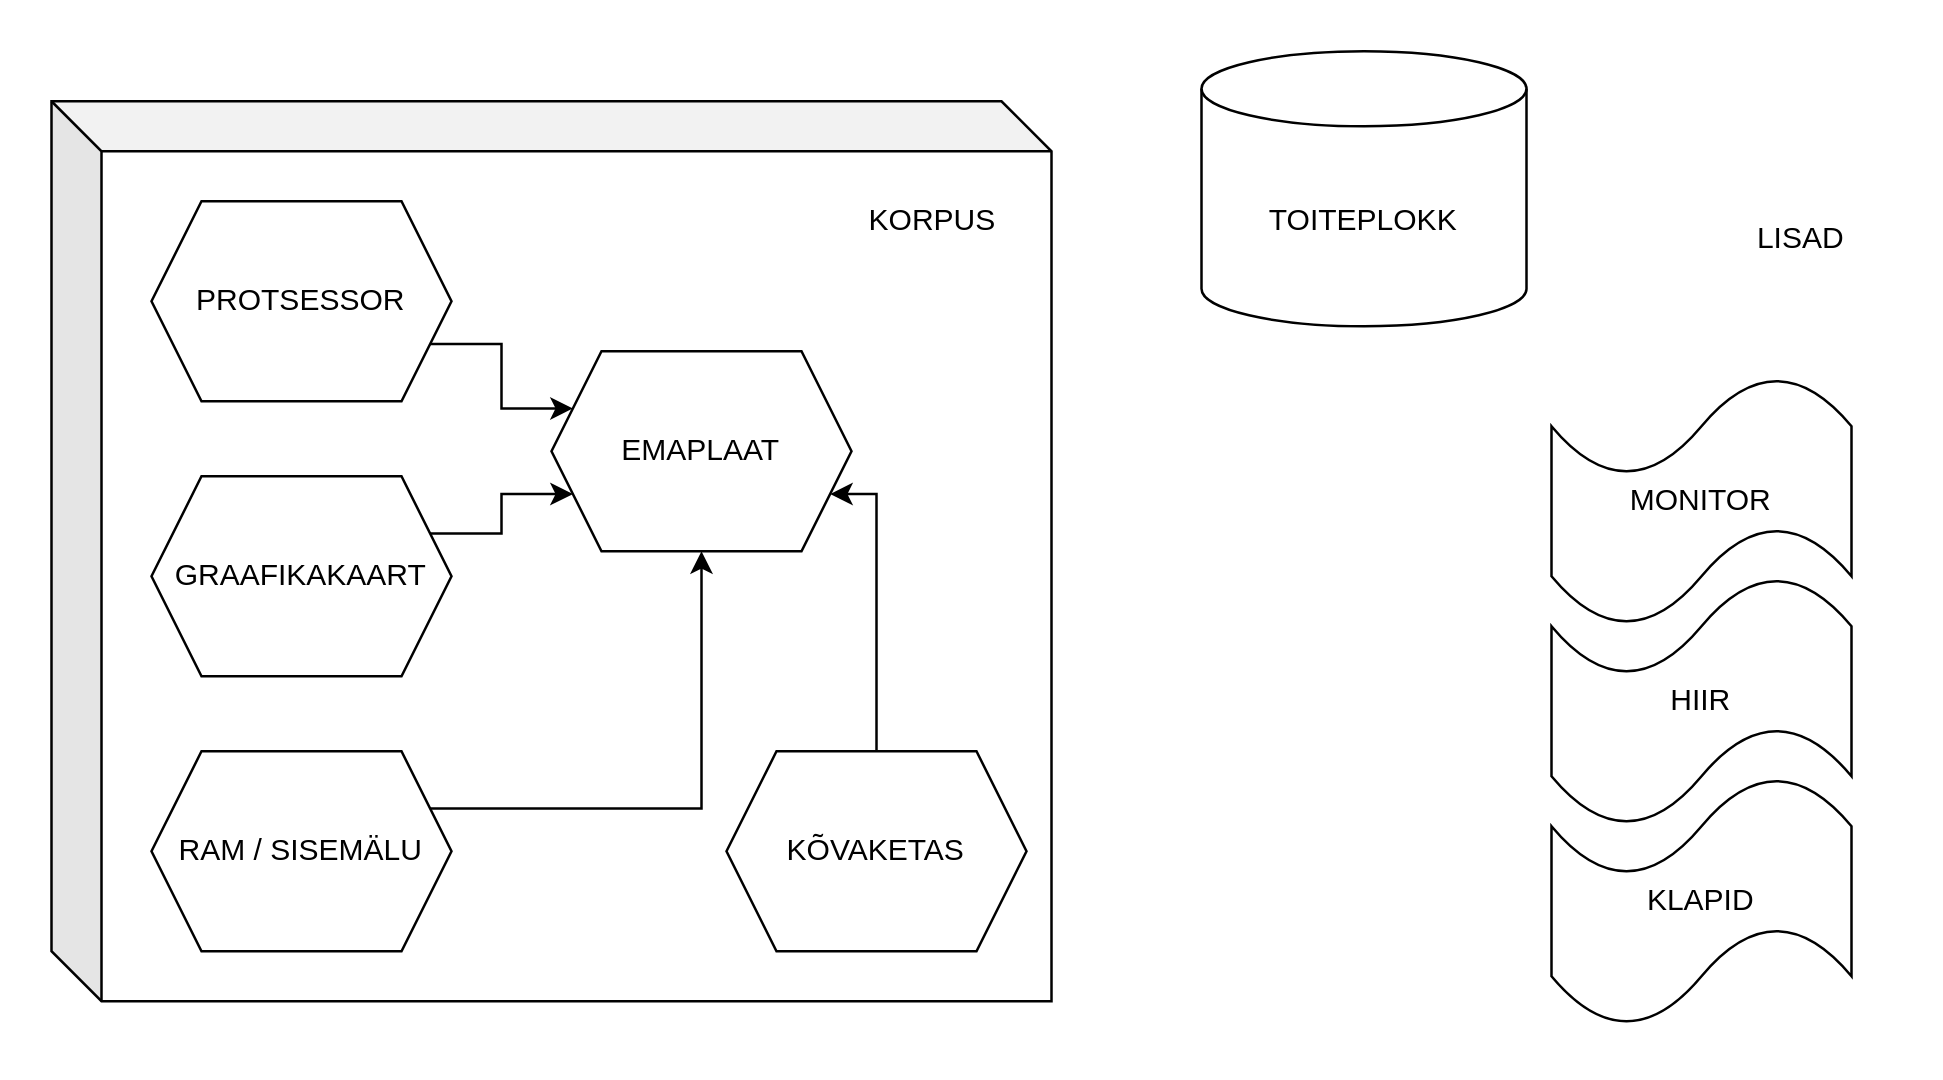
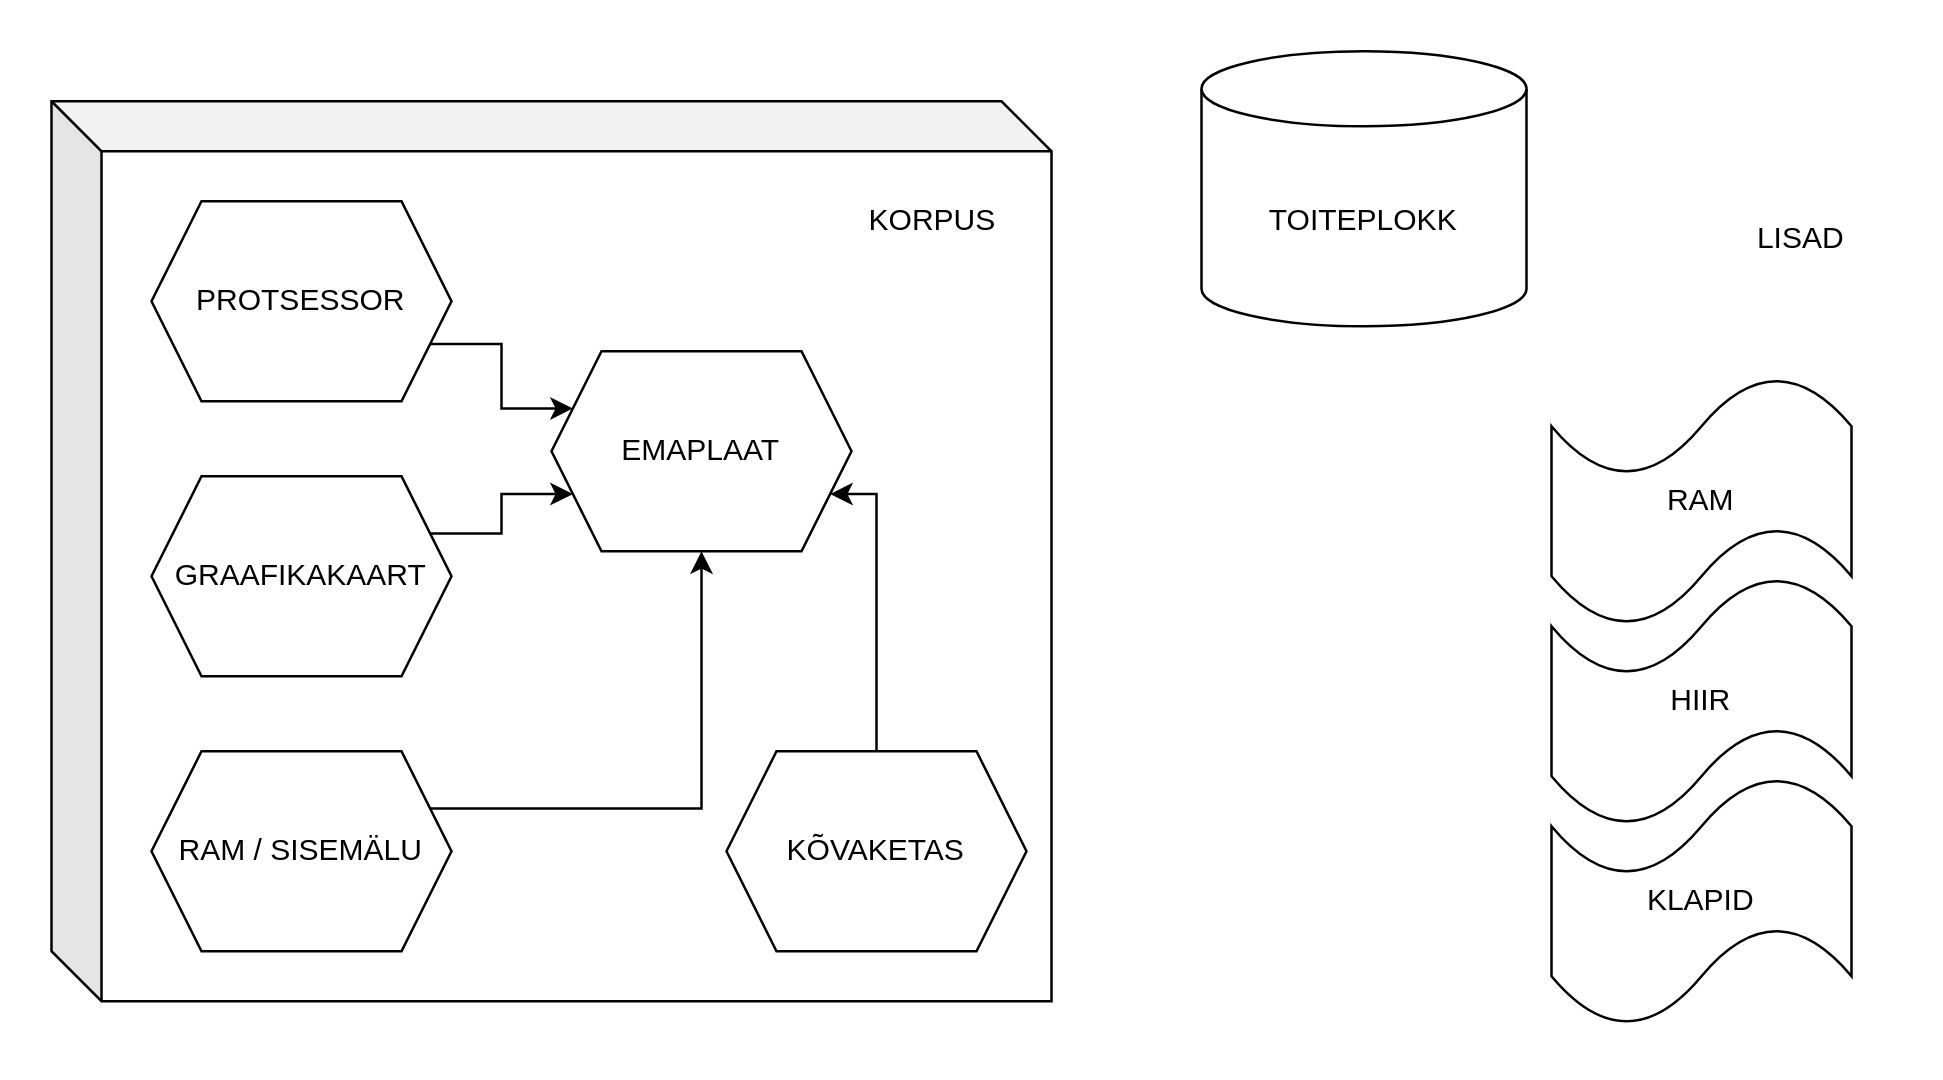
node "MONITOR": label "MONITOR" -> "RAM"
